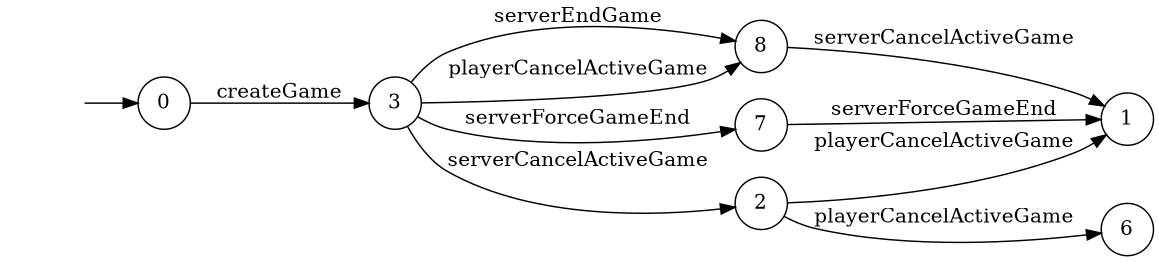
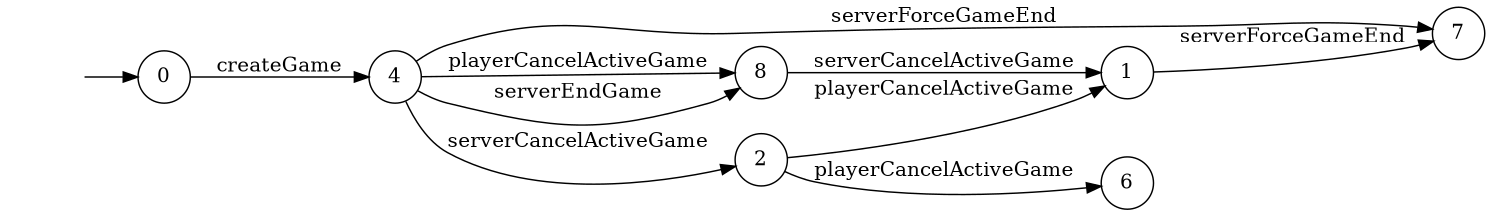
node "3": label "3" -> "4"
edge "7" -> "1": reversed
